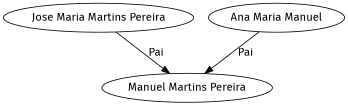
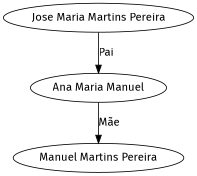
edge "Jose Maria Martins Pereira" -> "Manuel Martins Pereira": now "Jose Maria Martins Pereira" -> "Ana Maria Manuel"
edge "Ana Maria Manuel" -> "Manuel Martins Pereira": label "Pai" -> "Mãe"
